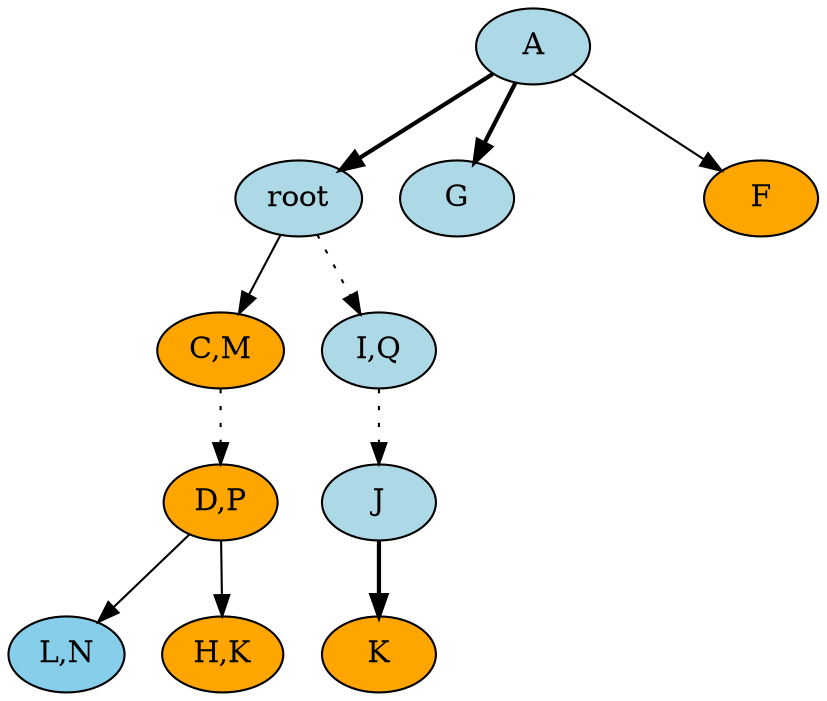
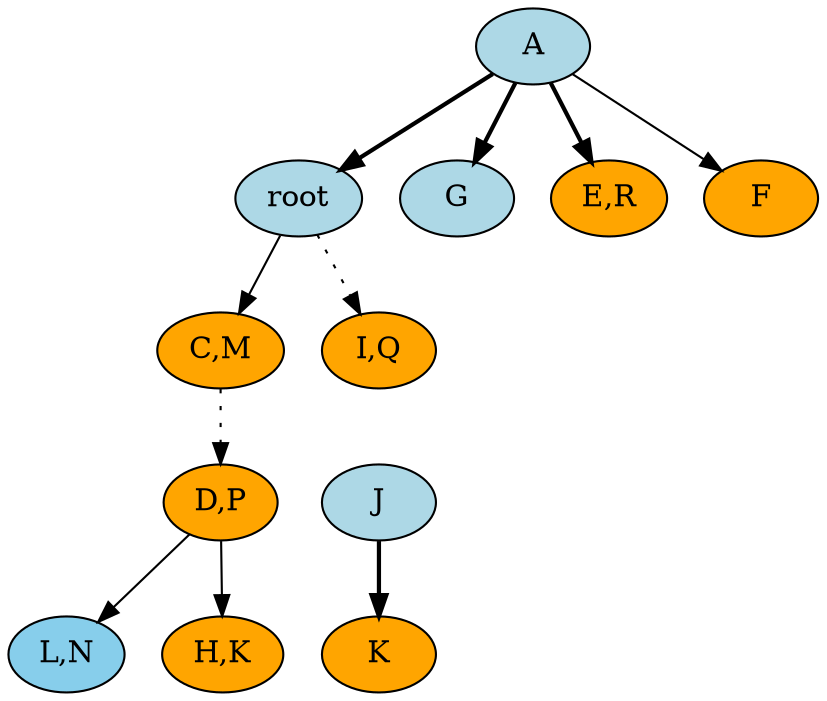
node "E,R": added
node "I,Q": fillcolor lightblue -> orange
edge "I,Q" -> "J": removed
